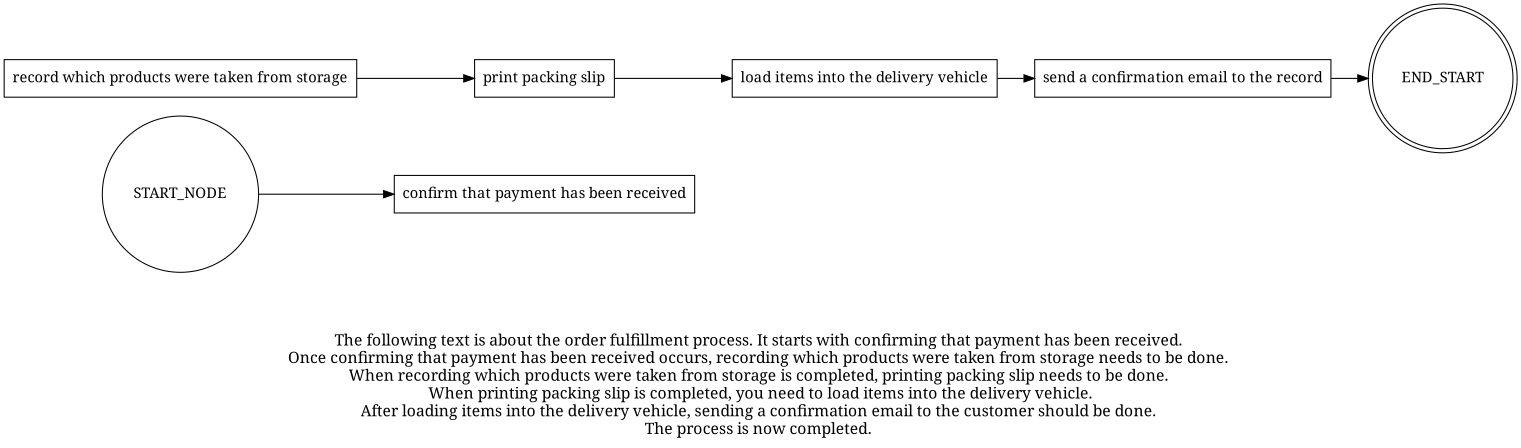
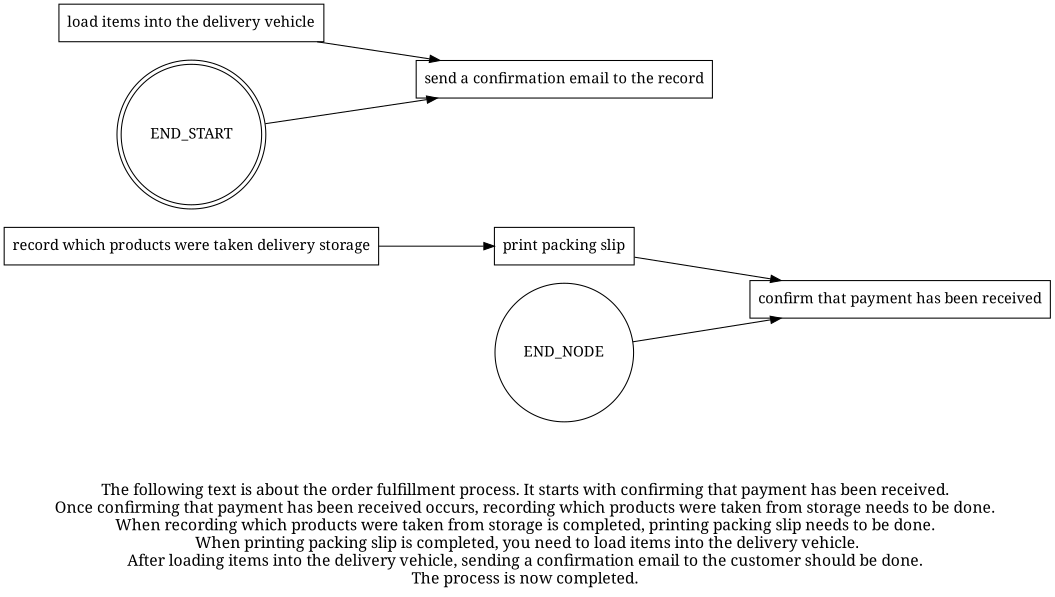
node "record which products were taken from storage": label "record which products were taken from storage" -> "record which products were taken delivery storage"
edge "print packing slip" -> "load items into the delivery vehicle": now "print packing slip" -> "confirm that payment has been received"
edge "send a confirmation email to the record" -> "END_START": reversed
node "START_NODE": label "START_NODE" -> "END_NODE"
